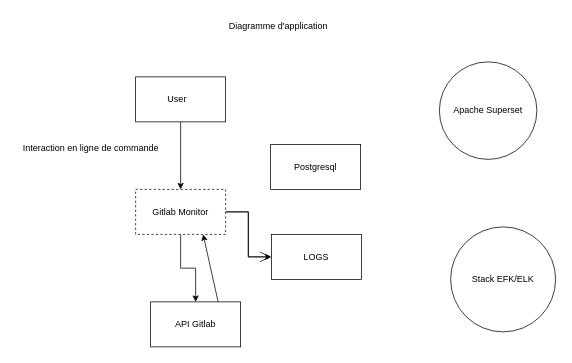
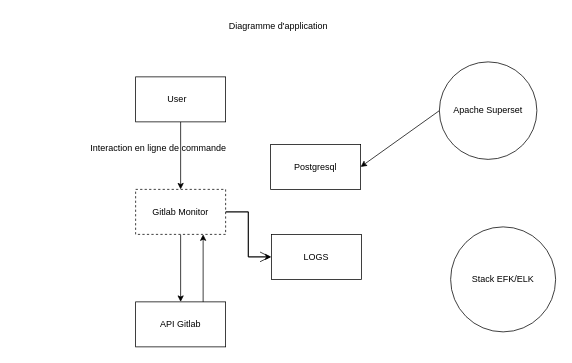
edge "Apache Superset" -> "Postgresql": added
node "Interaction en ligne de commande": moved (90, 148) -> (158, 148)
node "API Gitlab": moved (195, 324) -> (180, 324)
